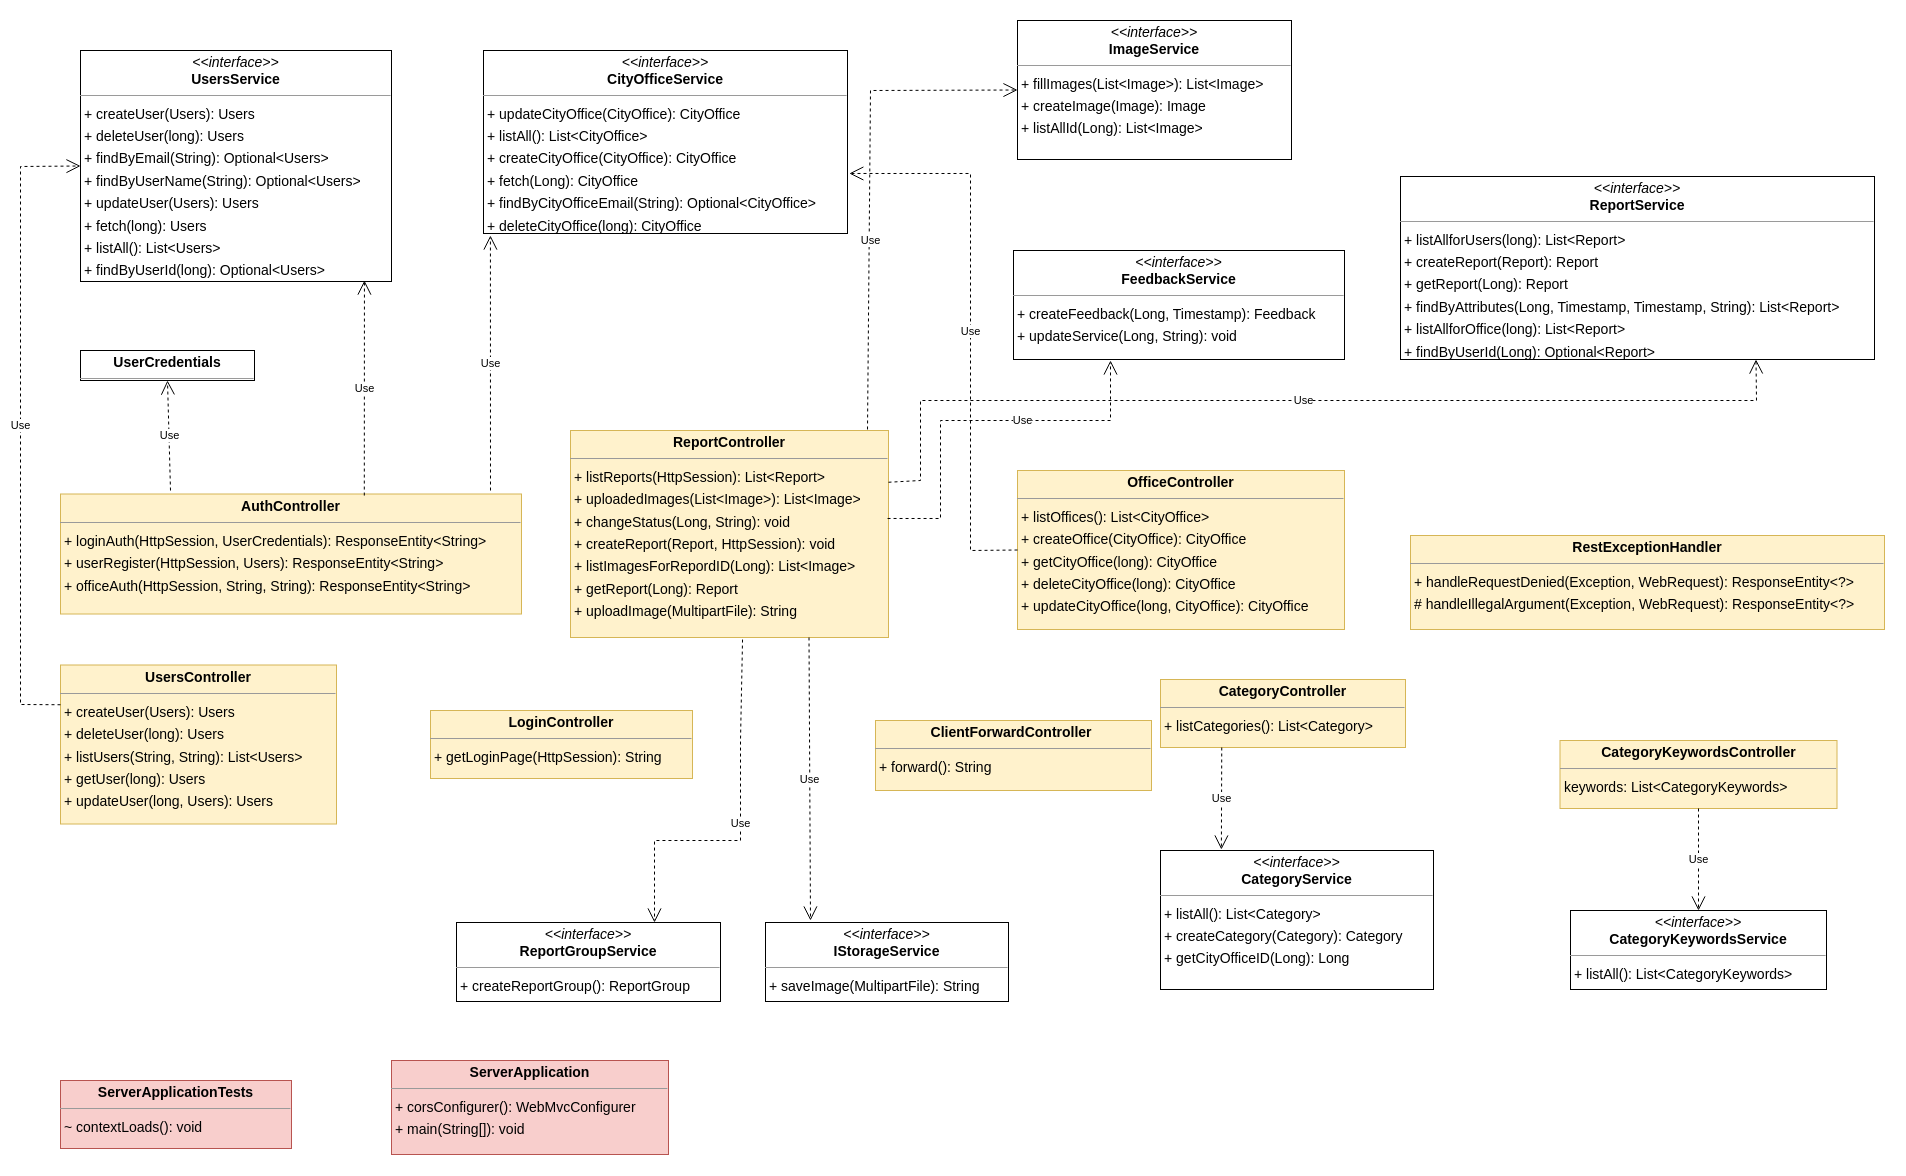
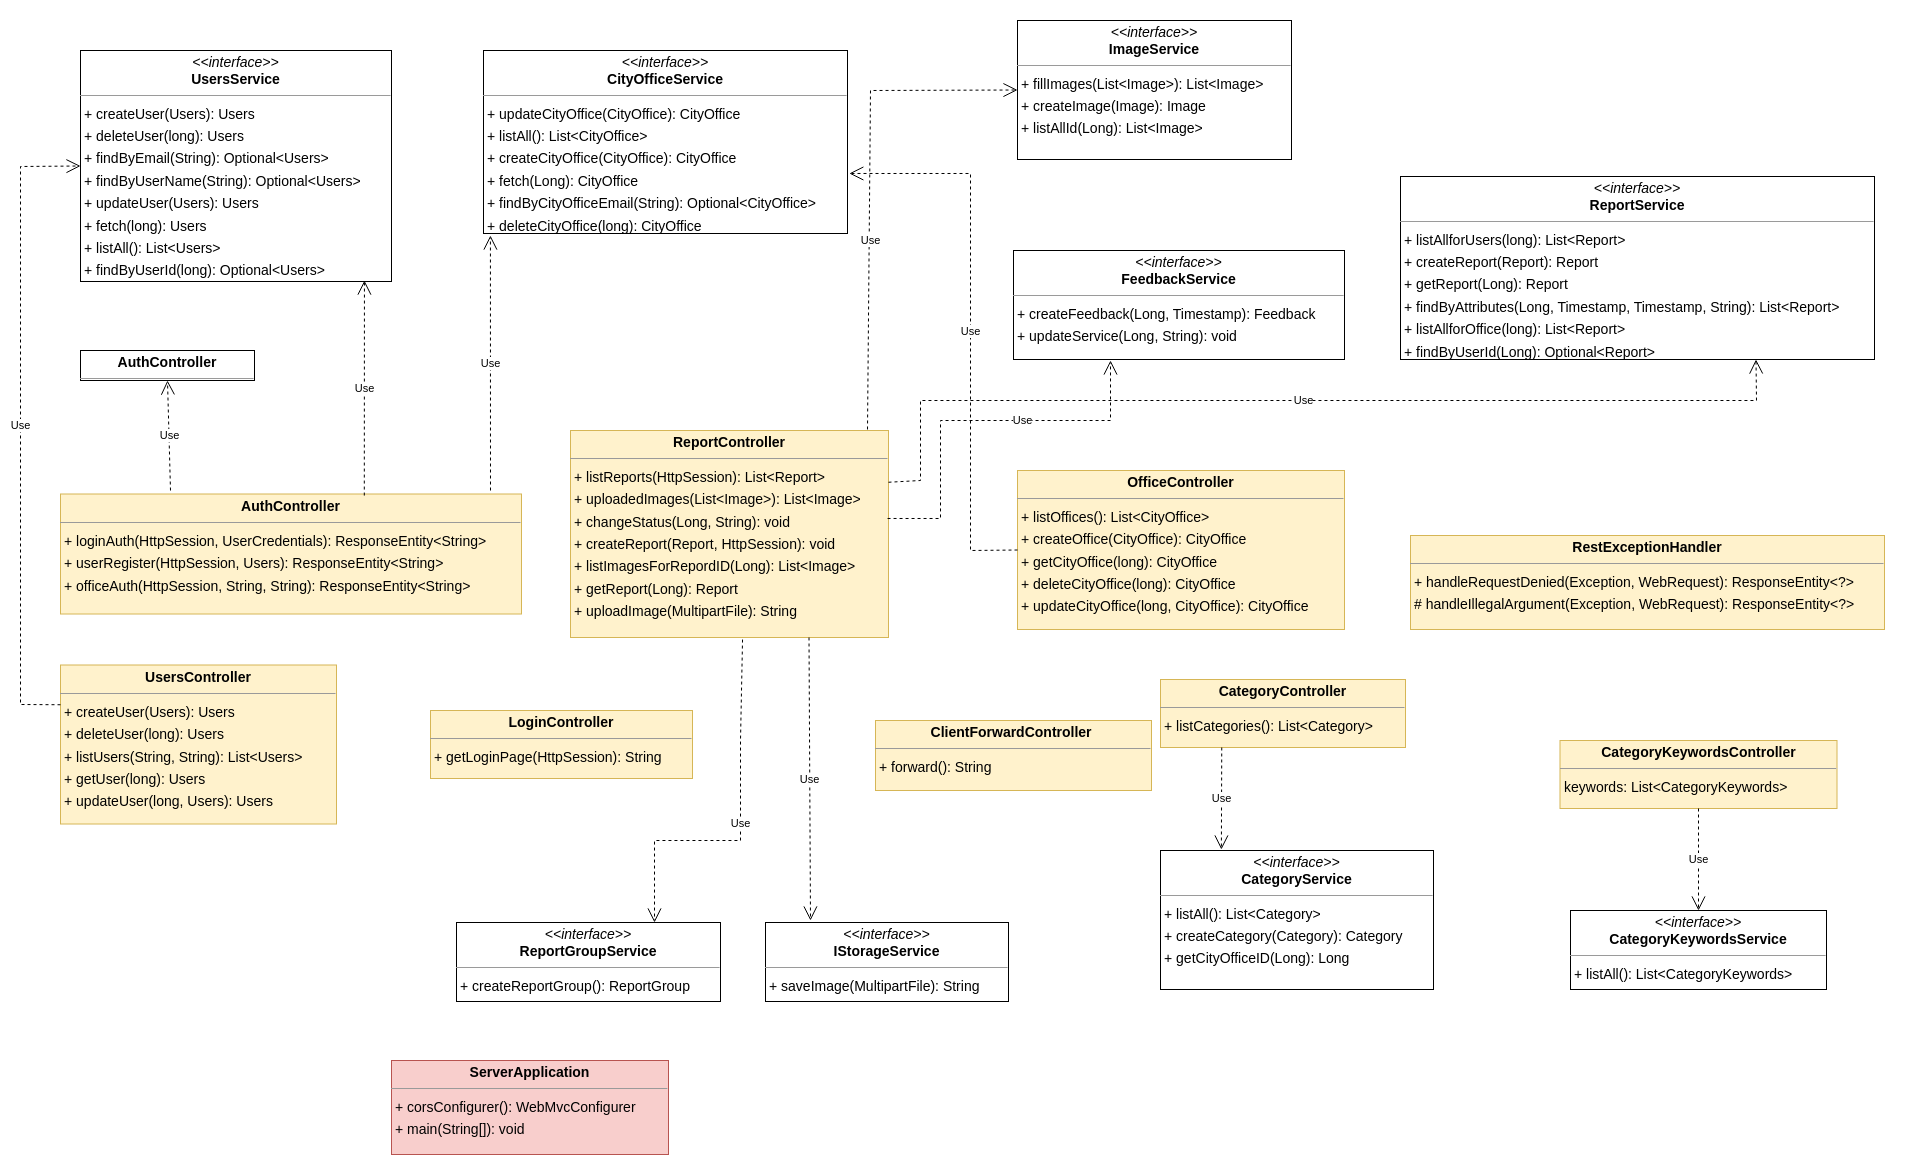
node "UserCredentials": label "UserCredentials" -> "AuthController"
node "ServerApplicationTests ~ contextLoads(): void": removed
